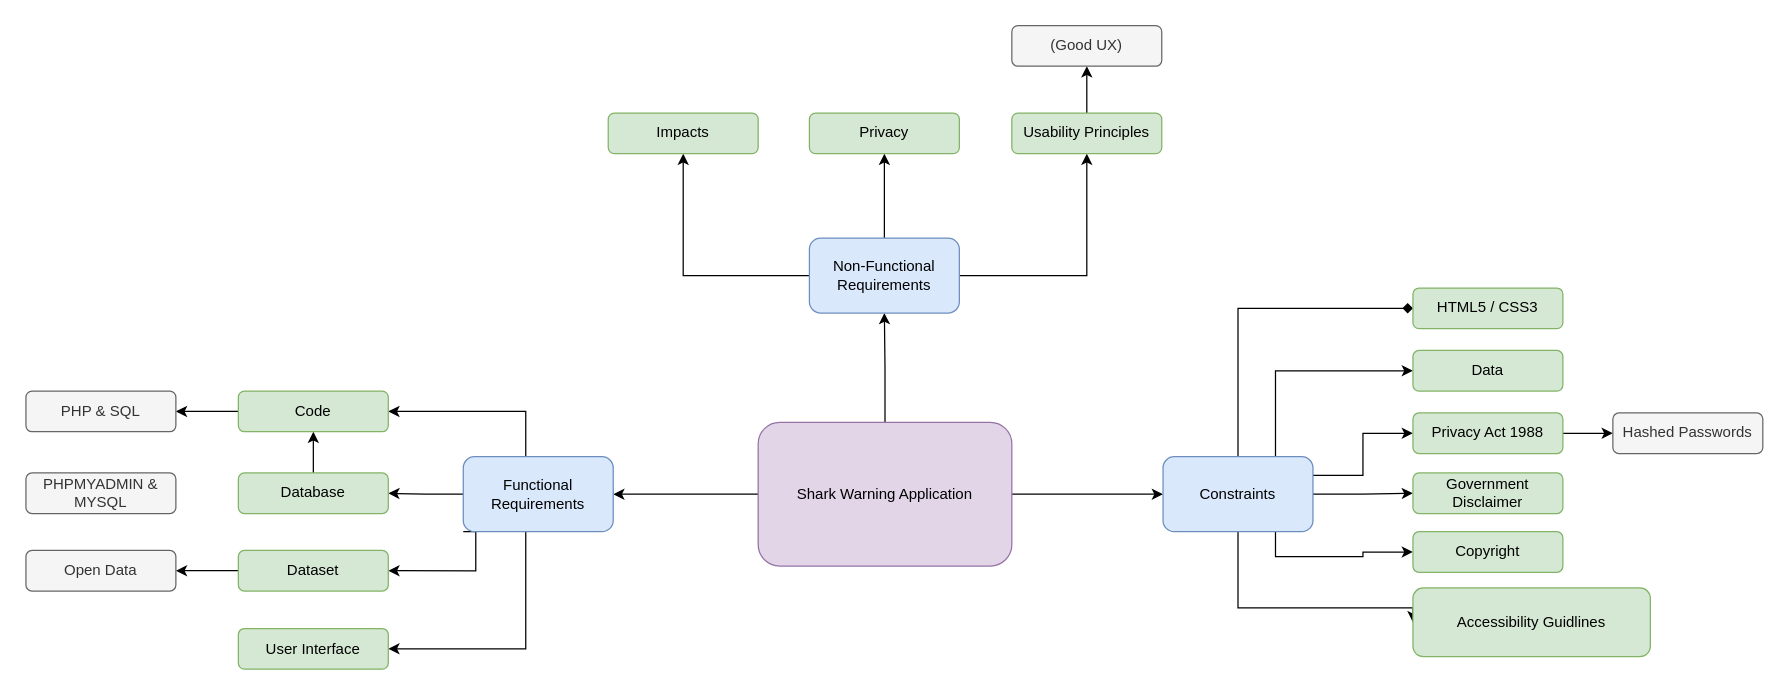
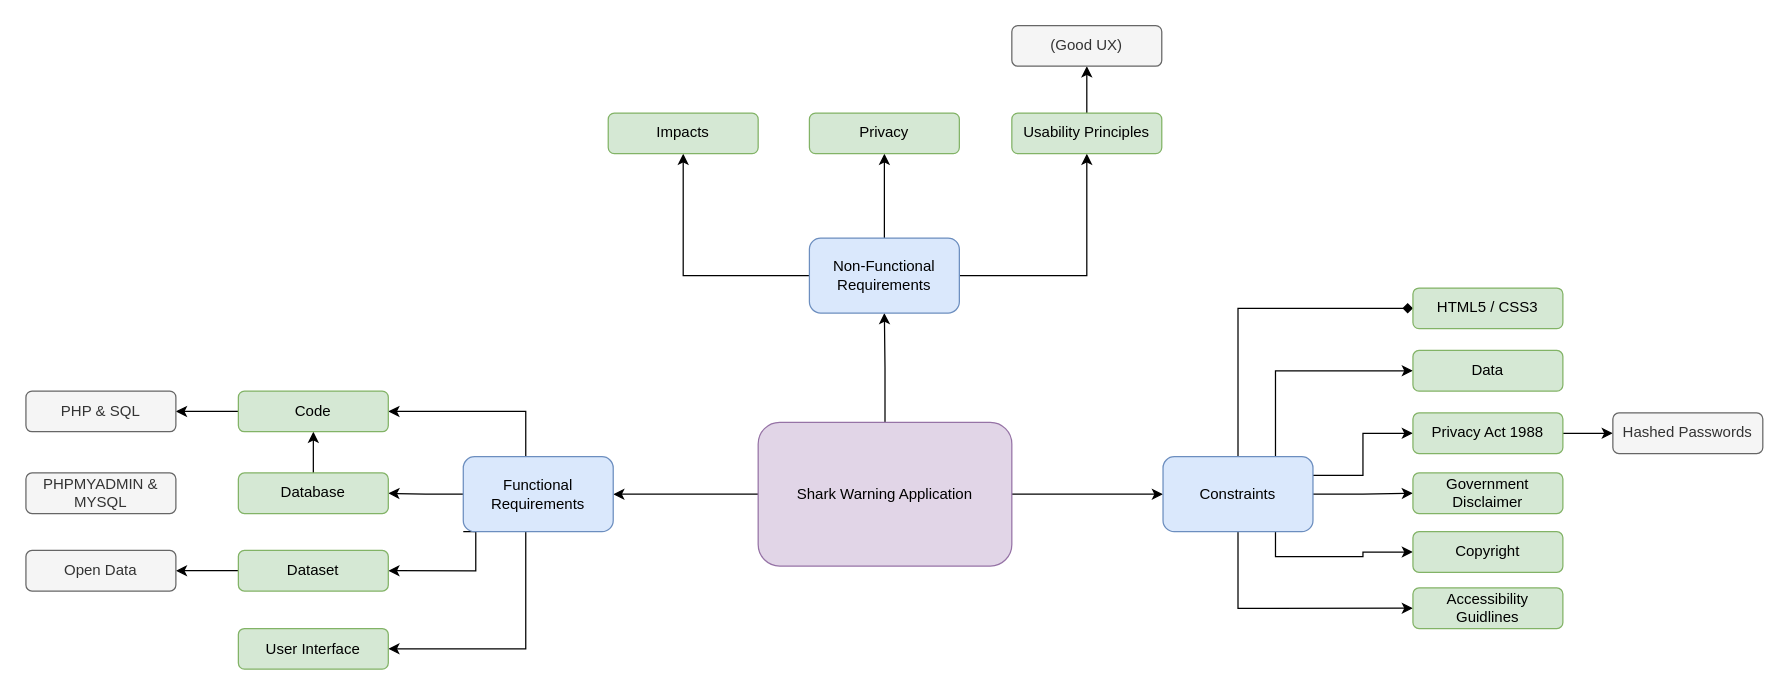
node "Accessibility Guidlines": size 238x69 -> 150x41
